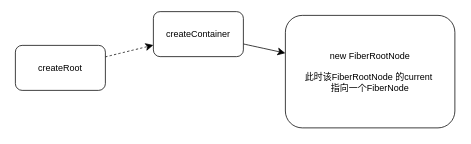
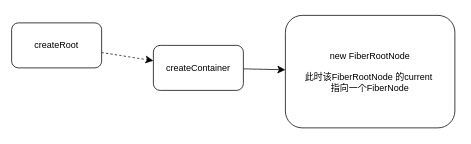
node "createContainer": moved (198, 34) -> (198, 68)
node "createRoot": moved (60, 68) -> (57, 45)
